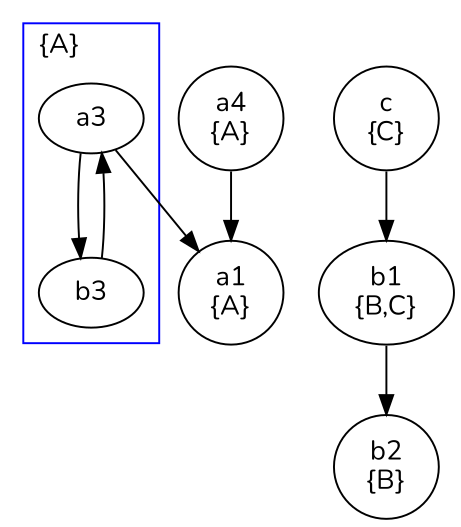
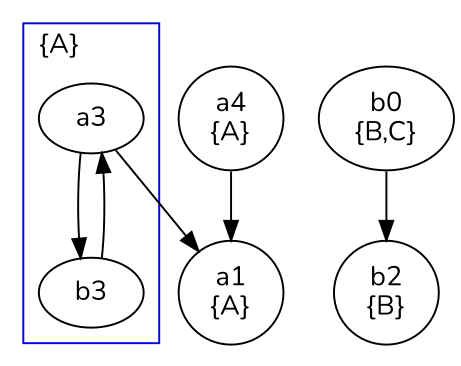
node "c {C}": removed
node "b1 {B,C}": label "b1 {B,C}" -> "b0 {B,C}"
